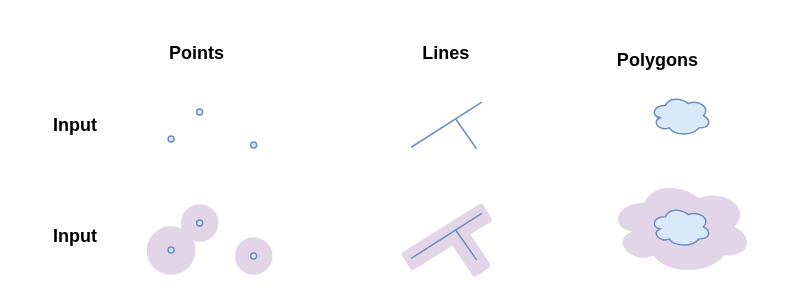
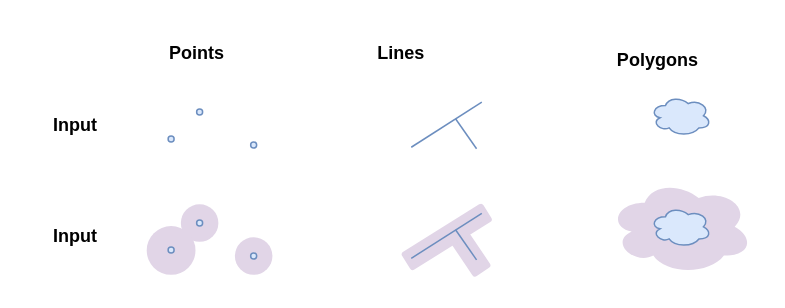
node "Lines": moved (446, 53) -> (401, 53)
